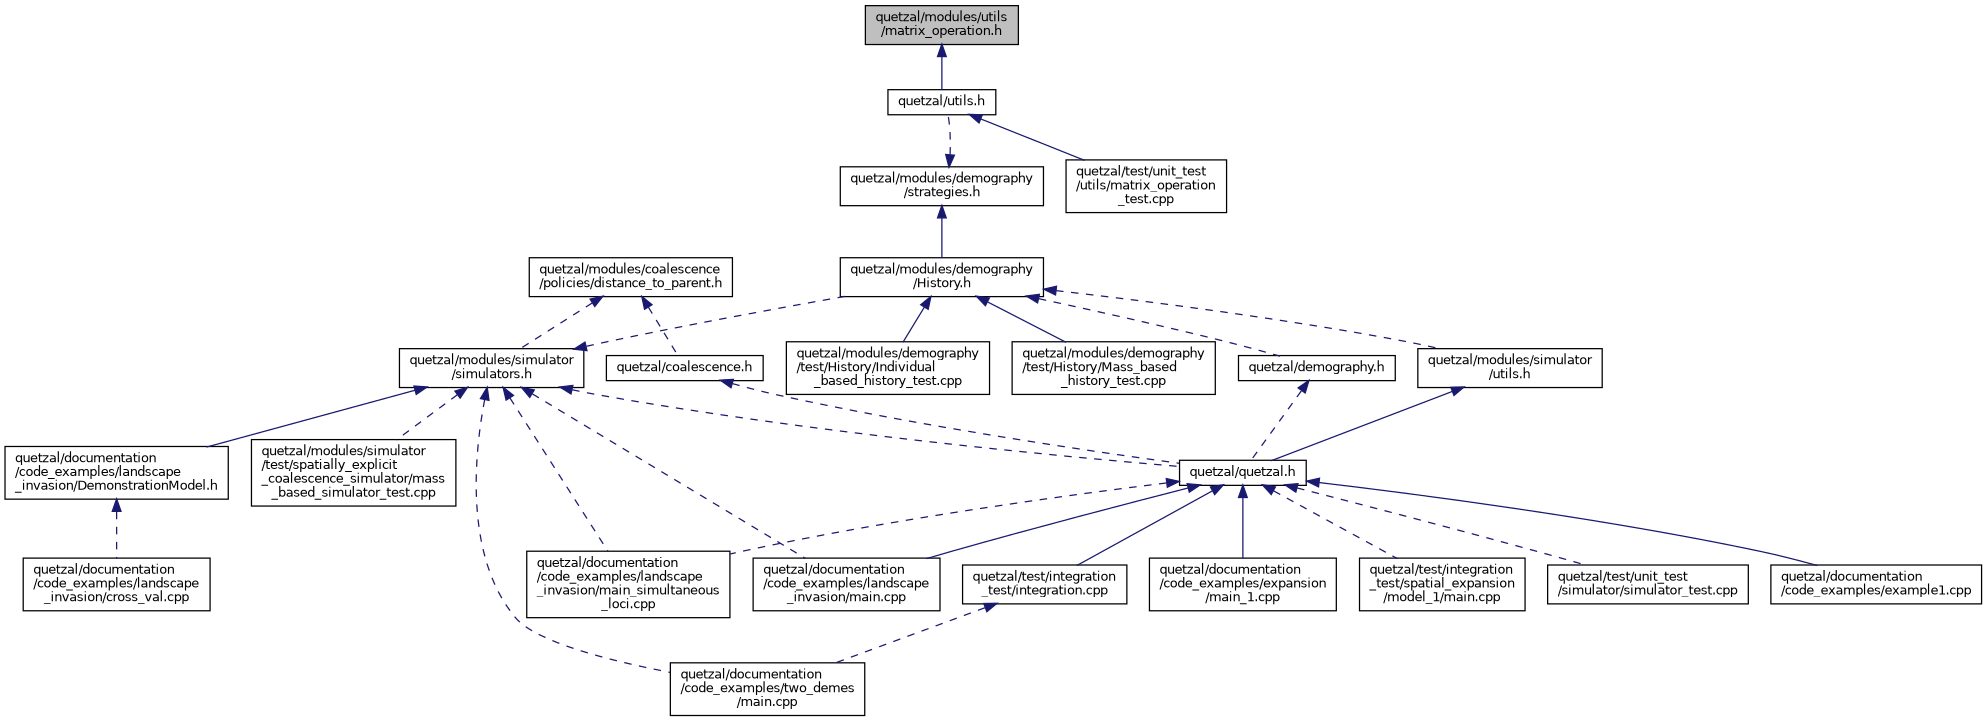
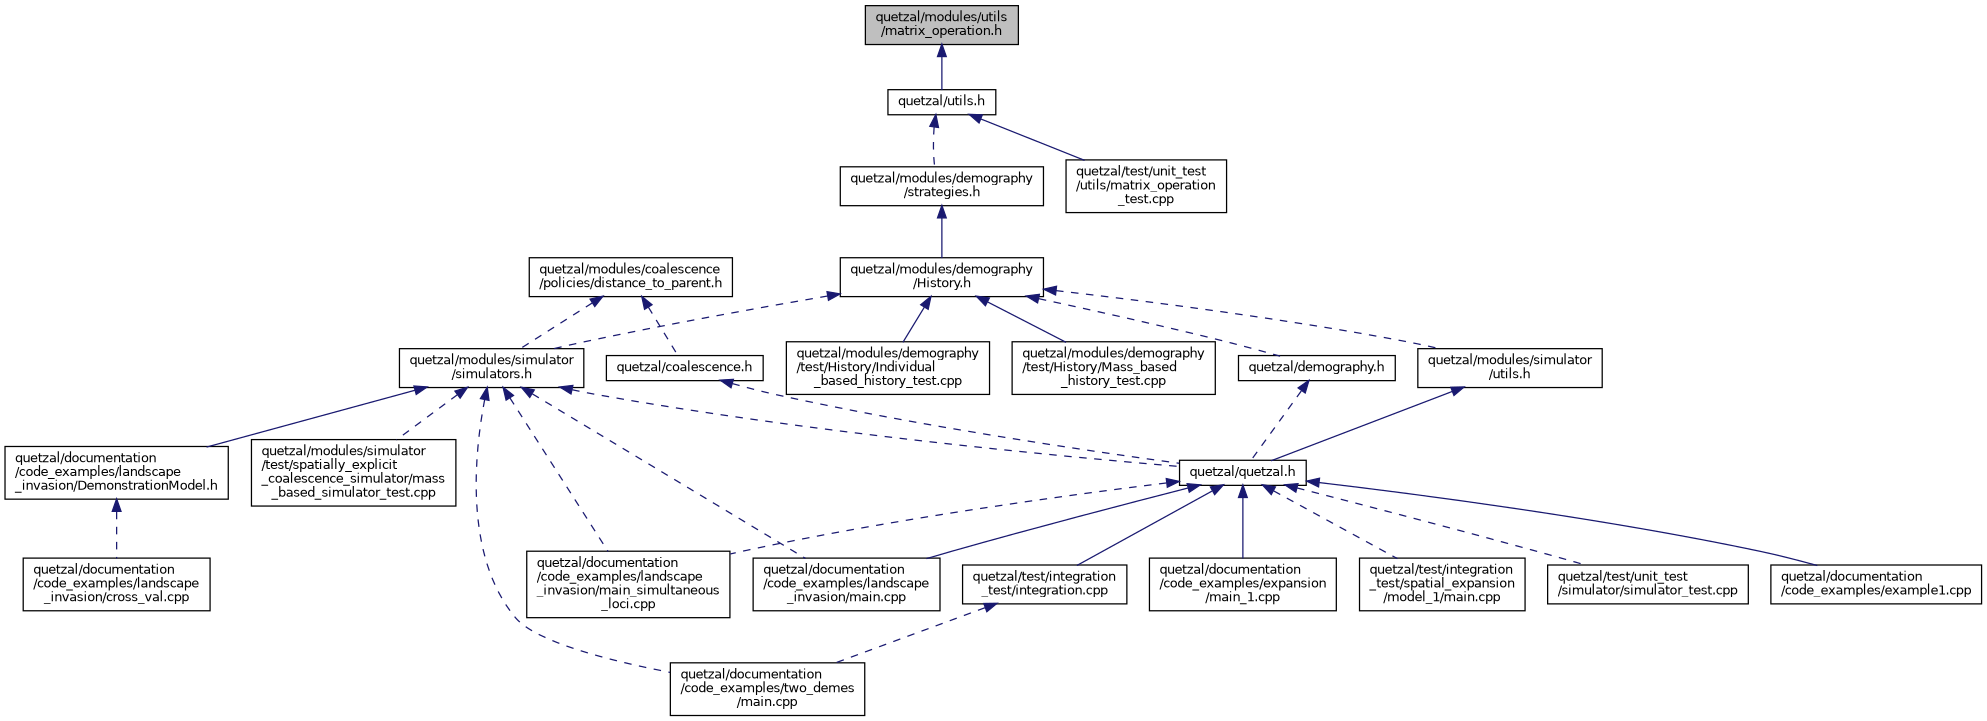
edge "quetzal/utils.h" -> "quetzal/modules/demography /strategies.h": reversed
edge "quetzal/modules/demography /History.h" -> "quetzal/modules/simulator /simulators.h": reversed
